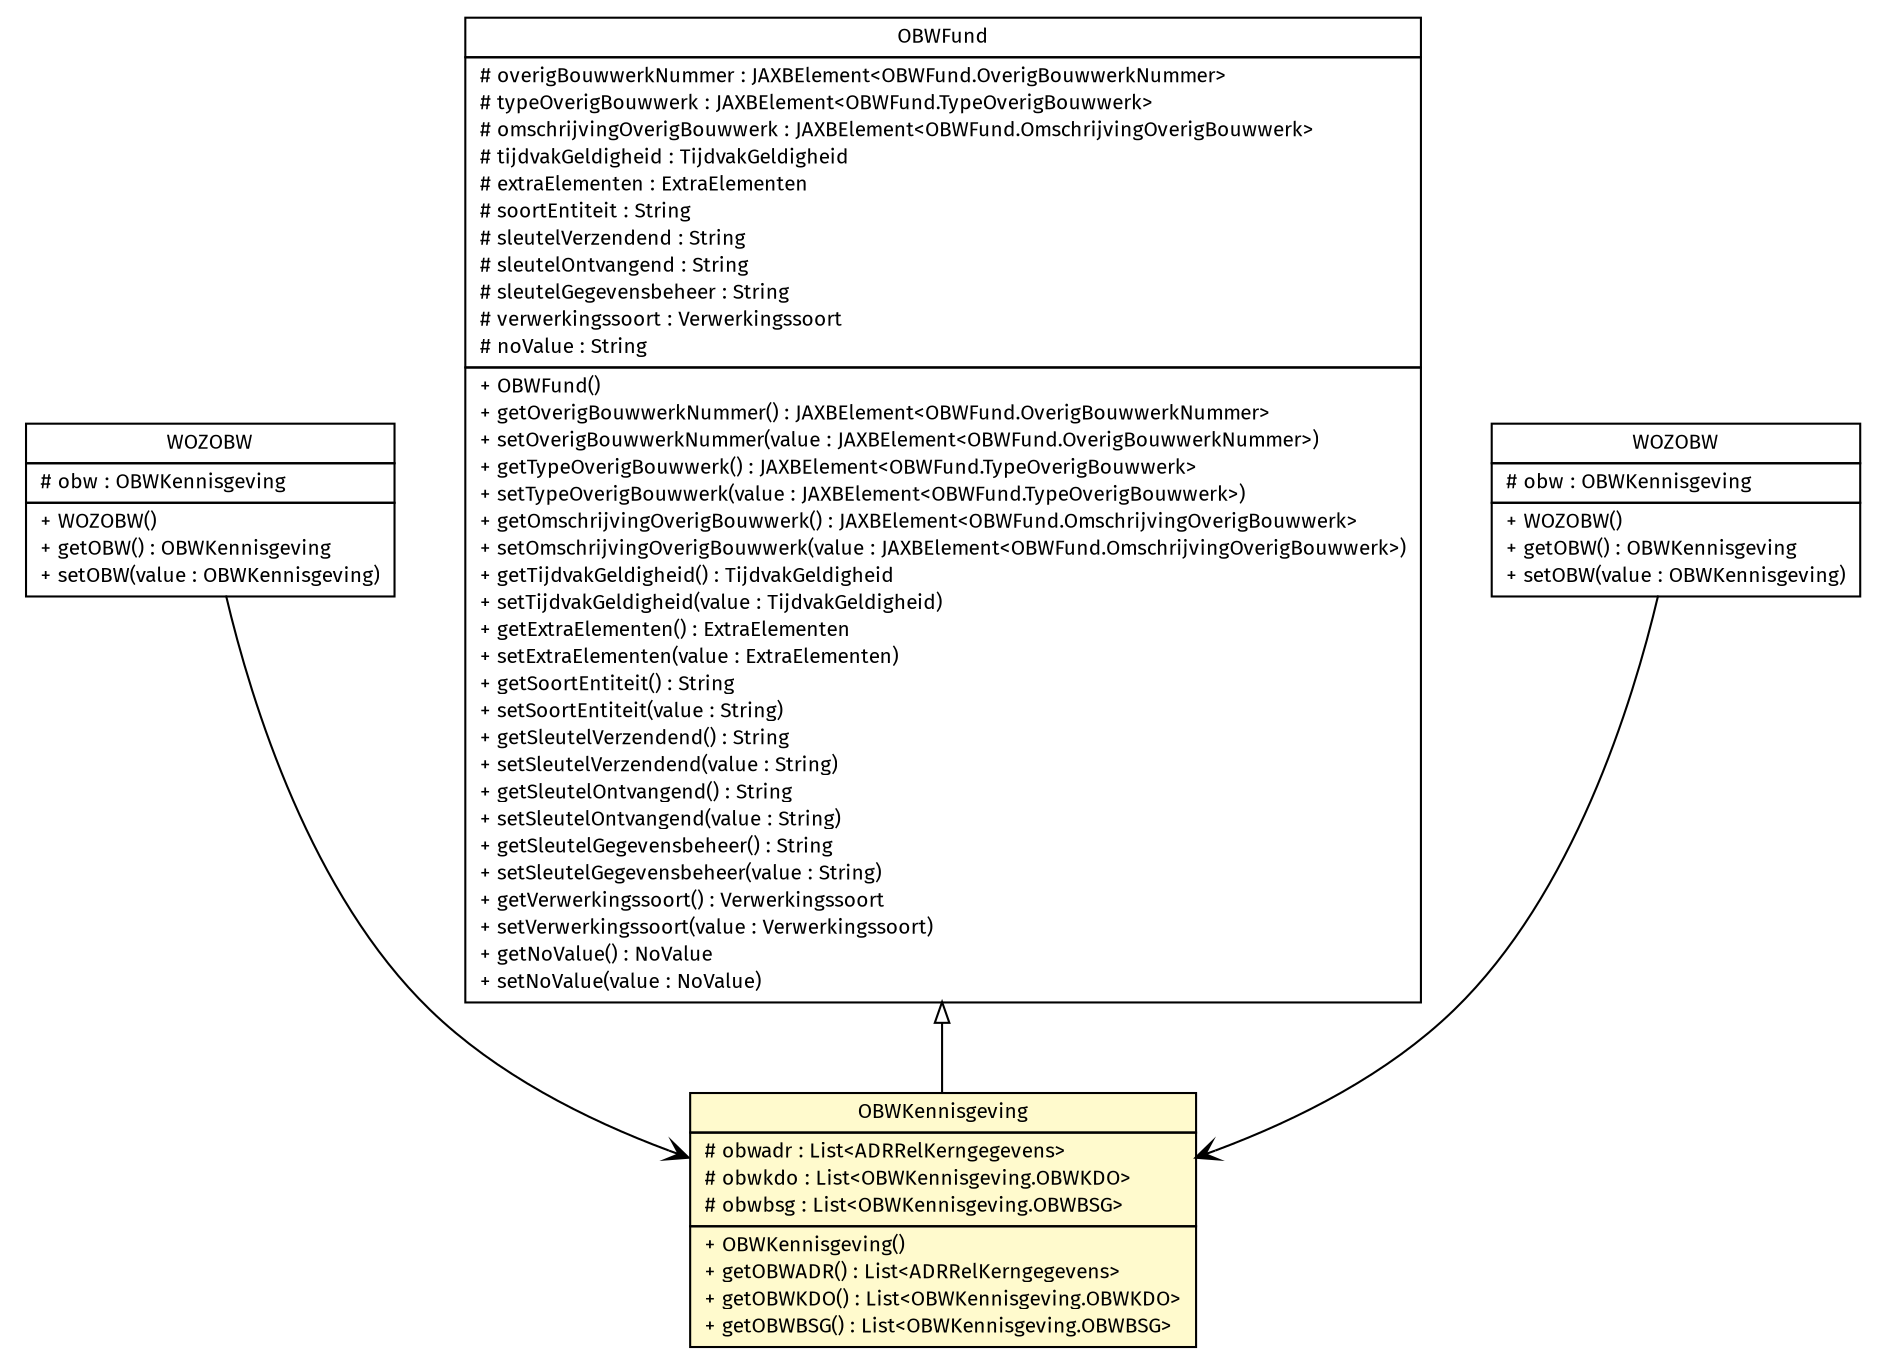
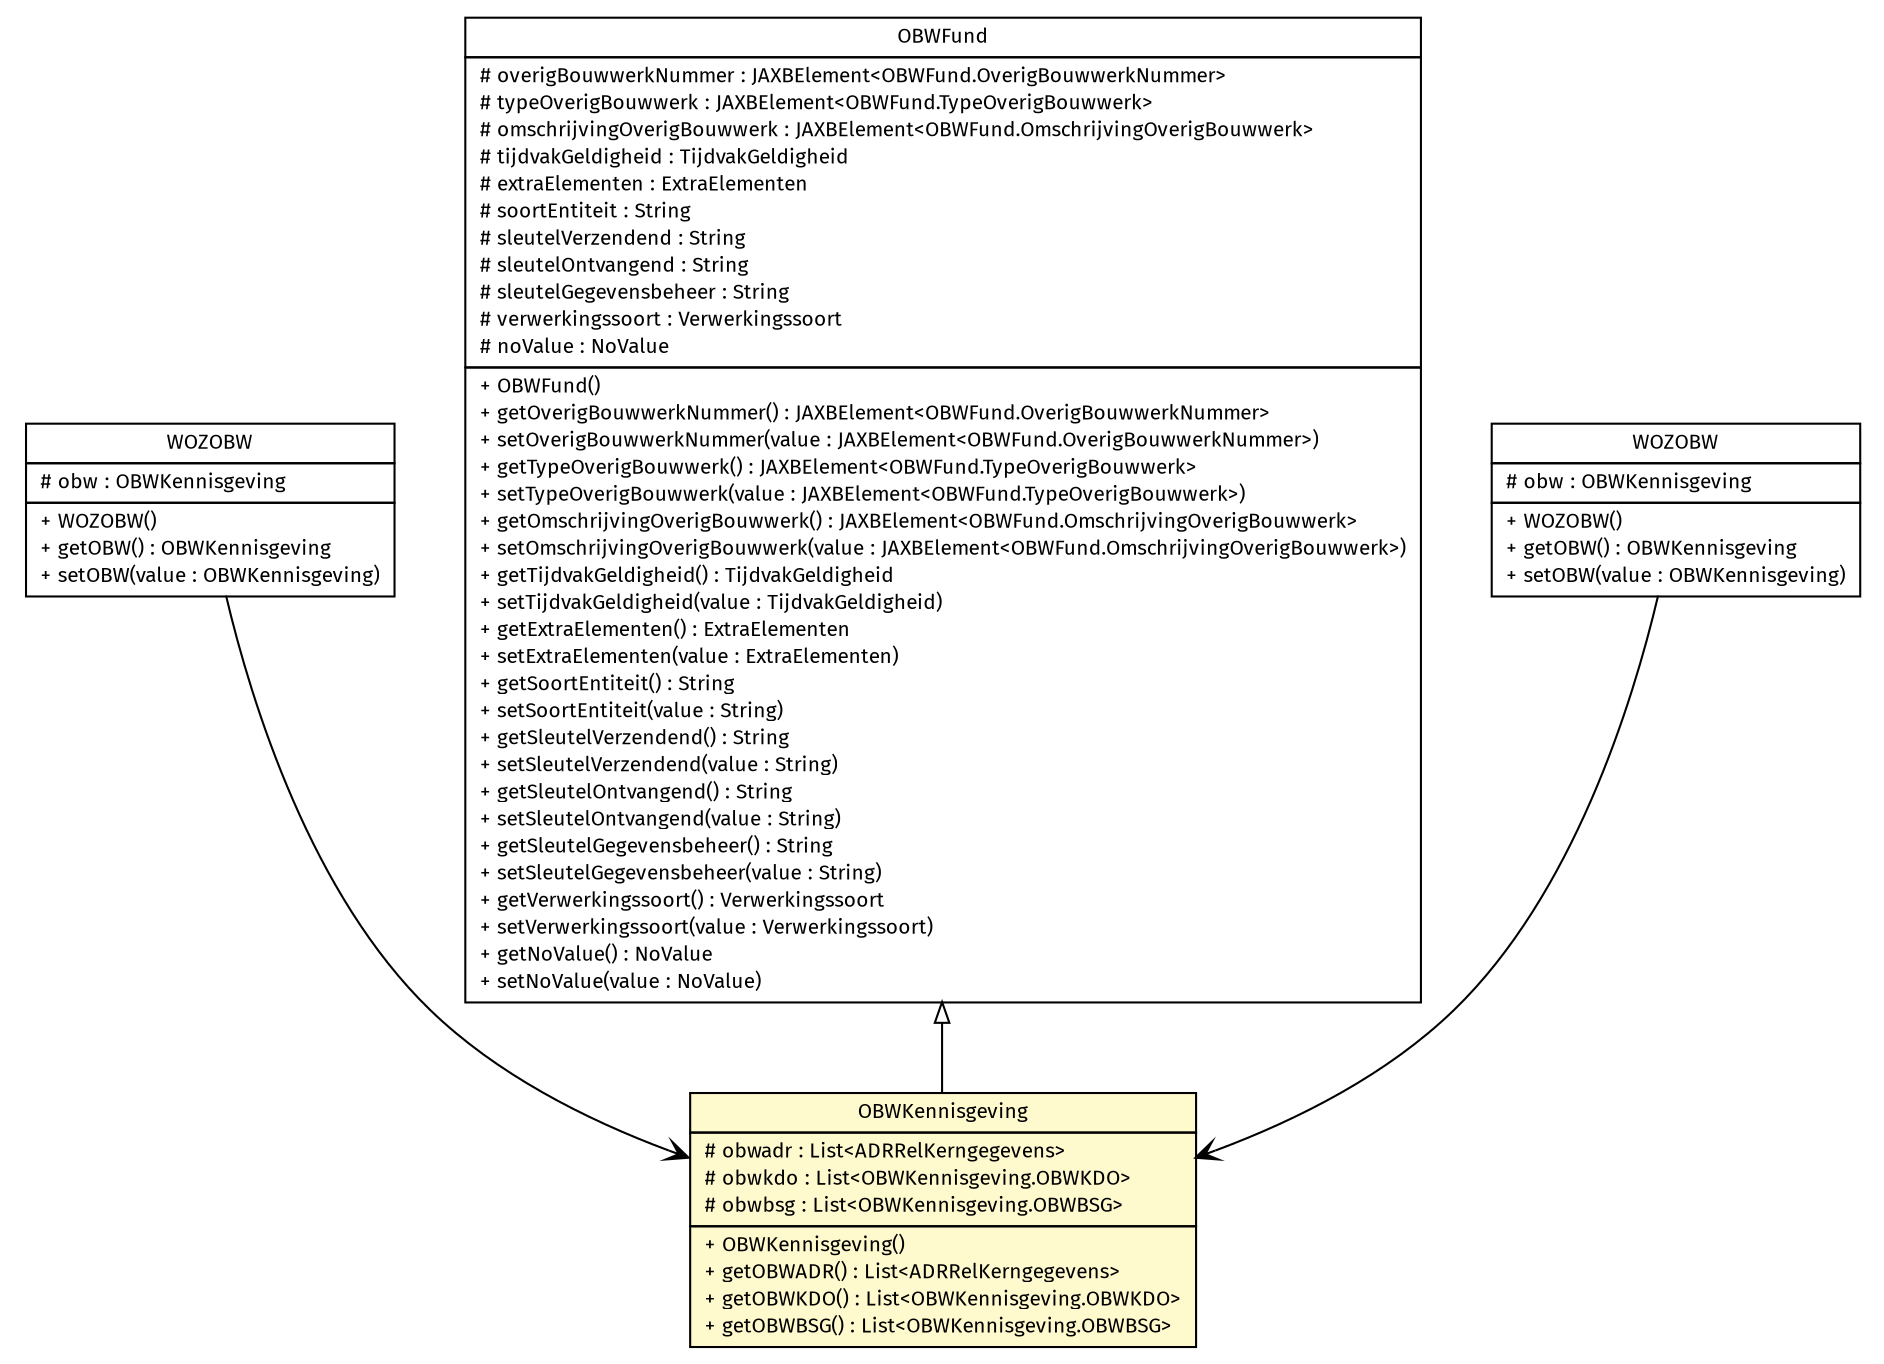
node "OBWFund": text "# noValue : String" -> "# noValue : NoValue"
